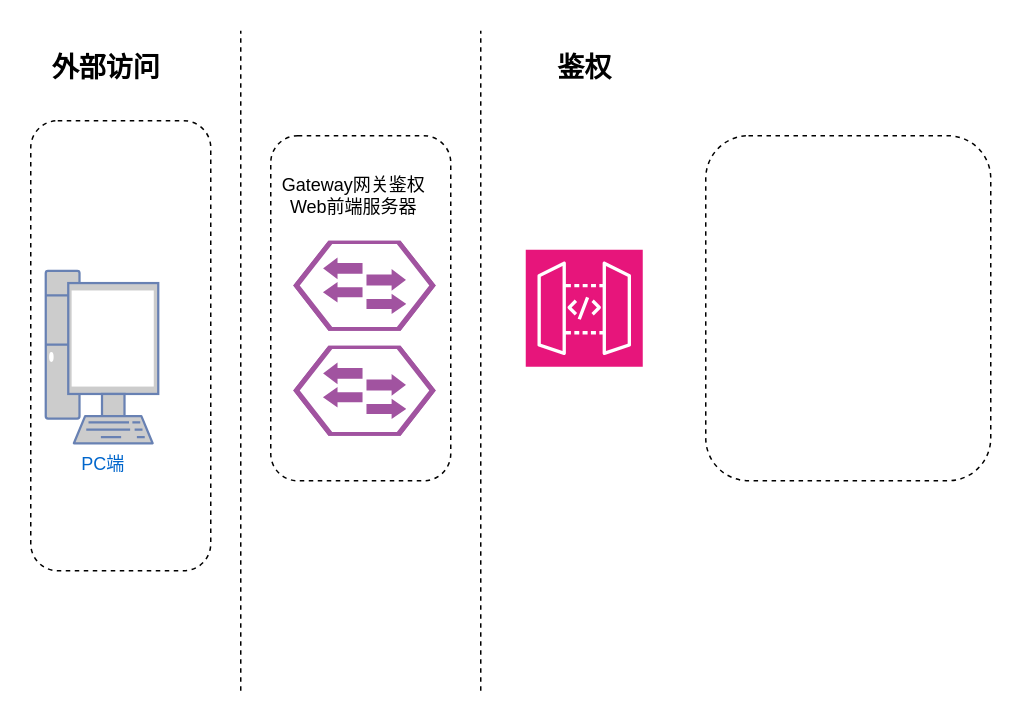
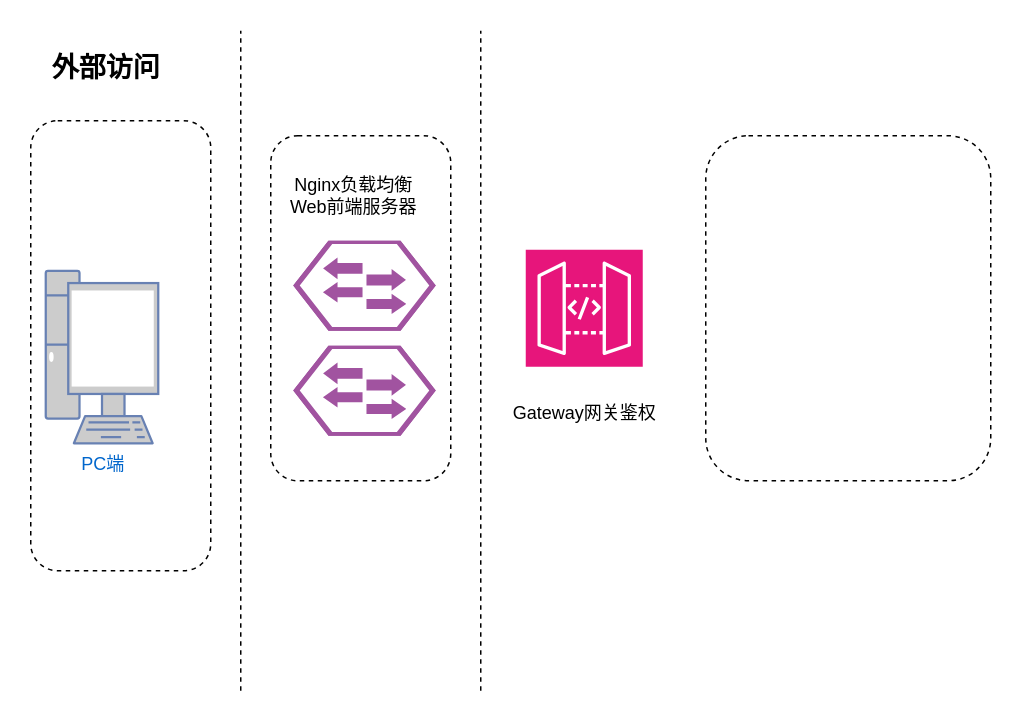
node "鉴权": removed
node "Gateway网关鉴权 Web前端服务器": label "Gateway网关鉴权 Web前端服务器" -> "Nginx负载均衡 Web前端服务器"
node "Gateway网关鉴权": added
